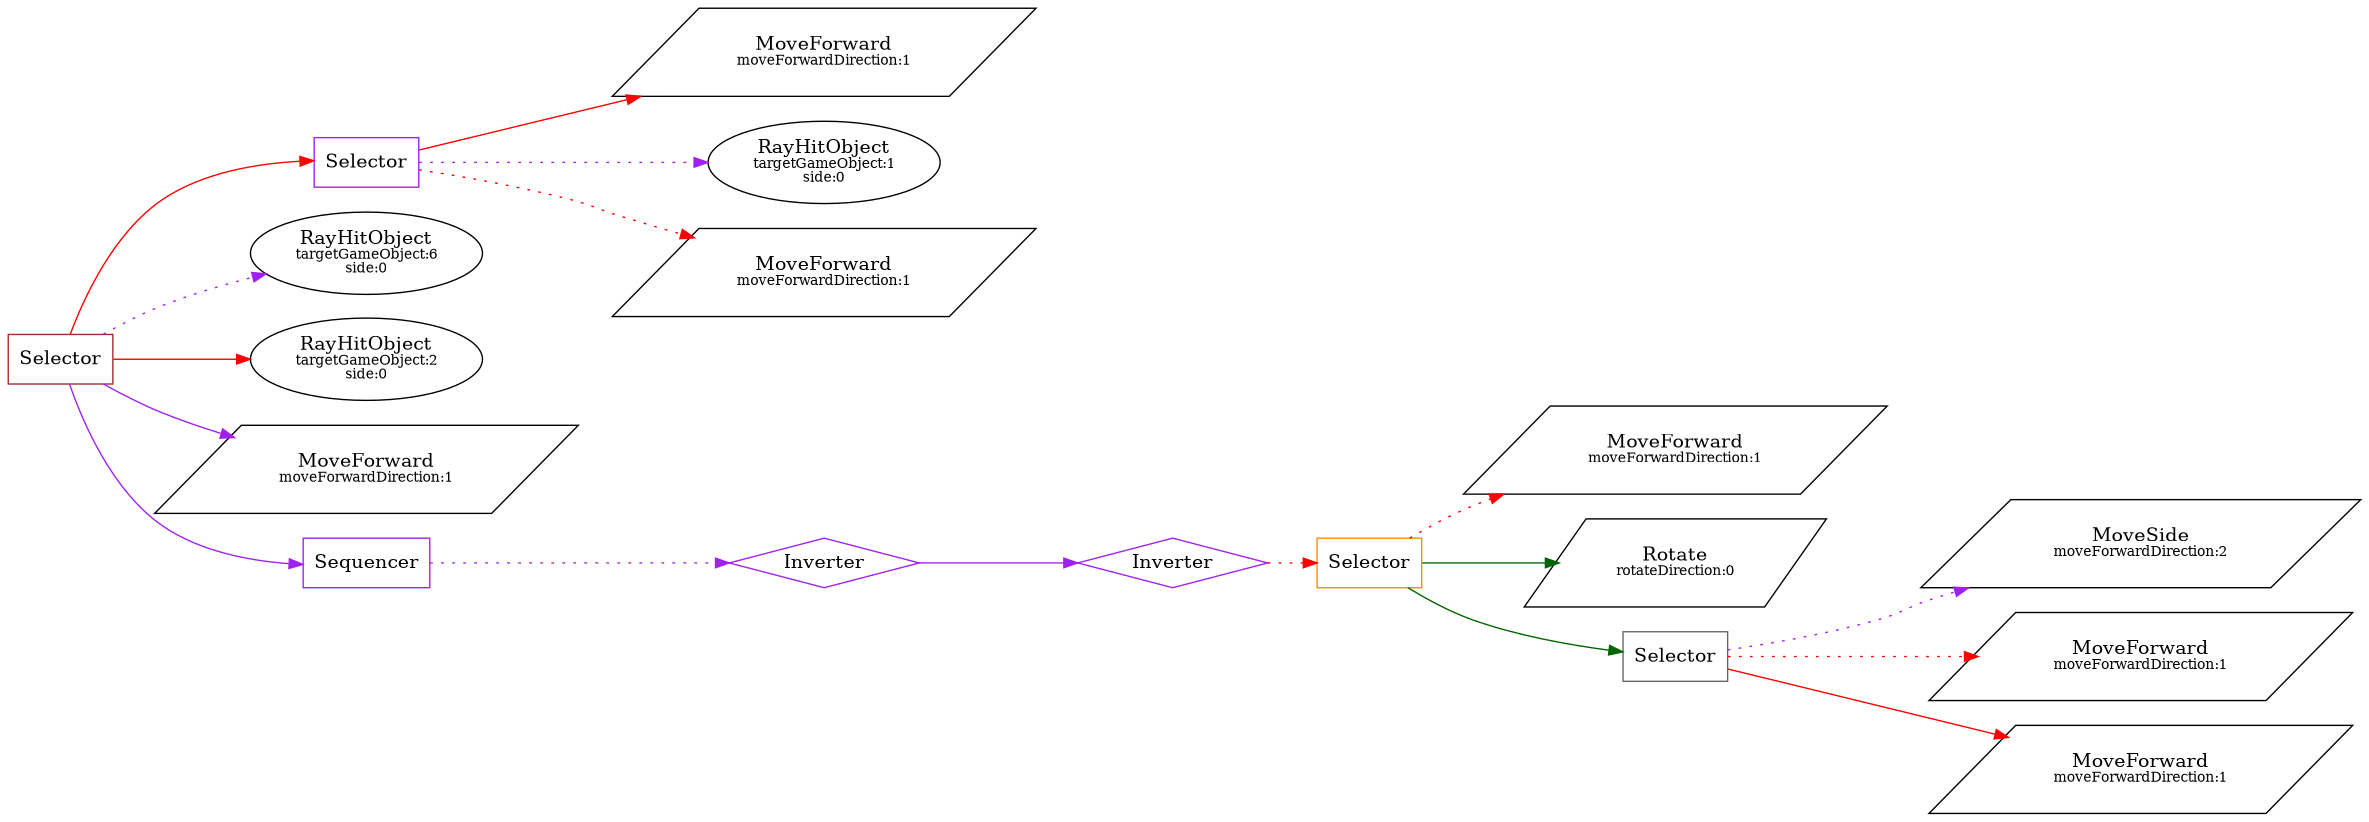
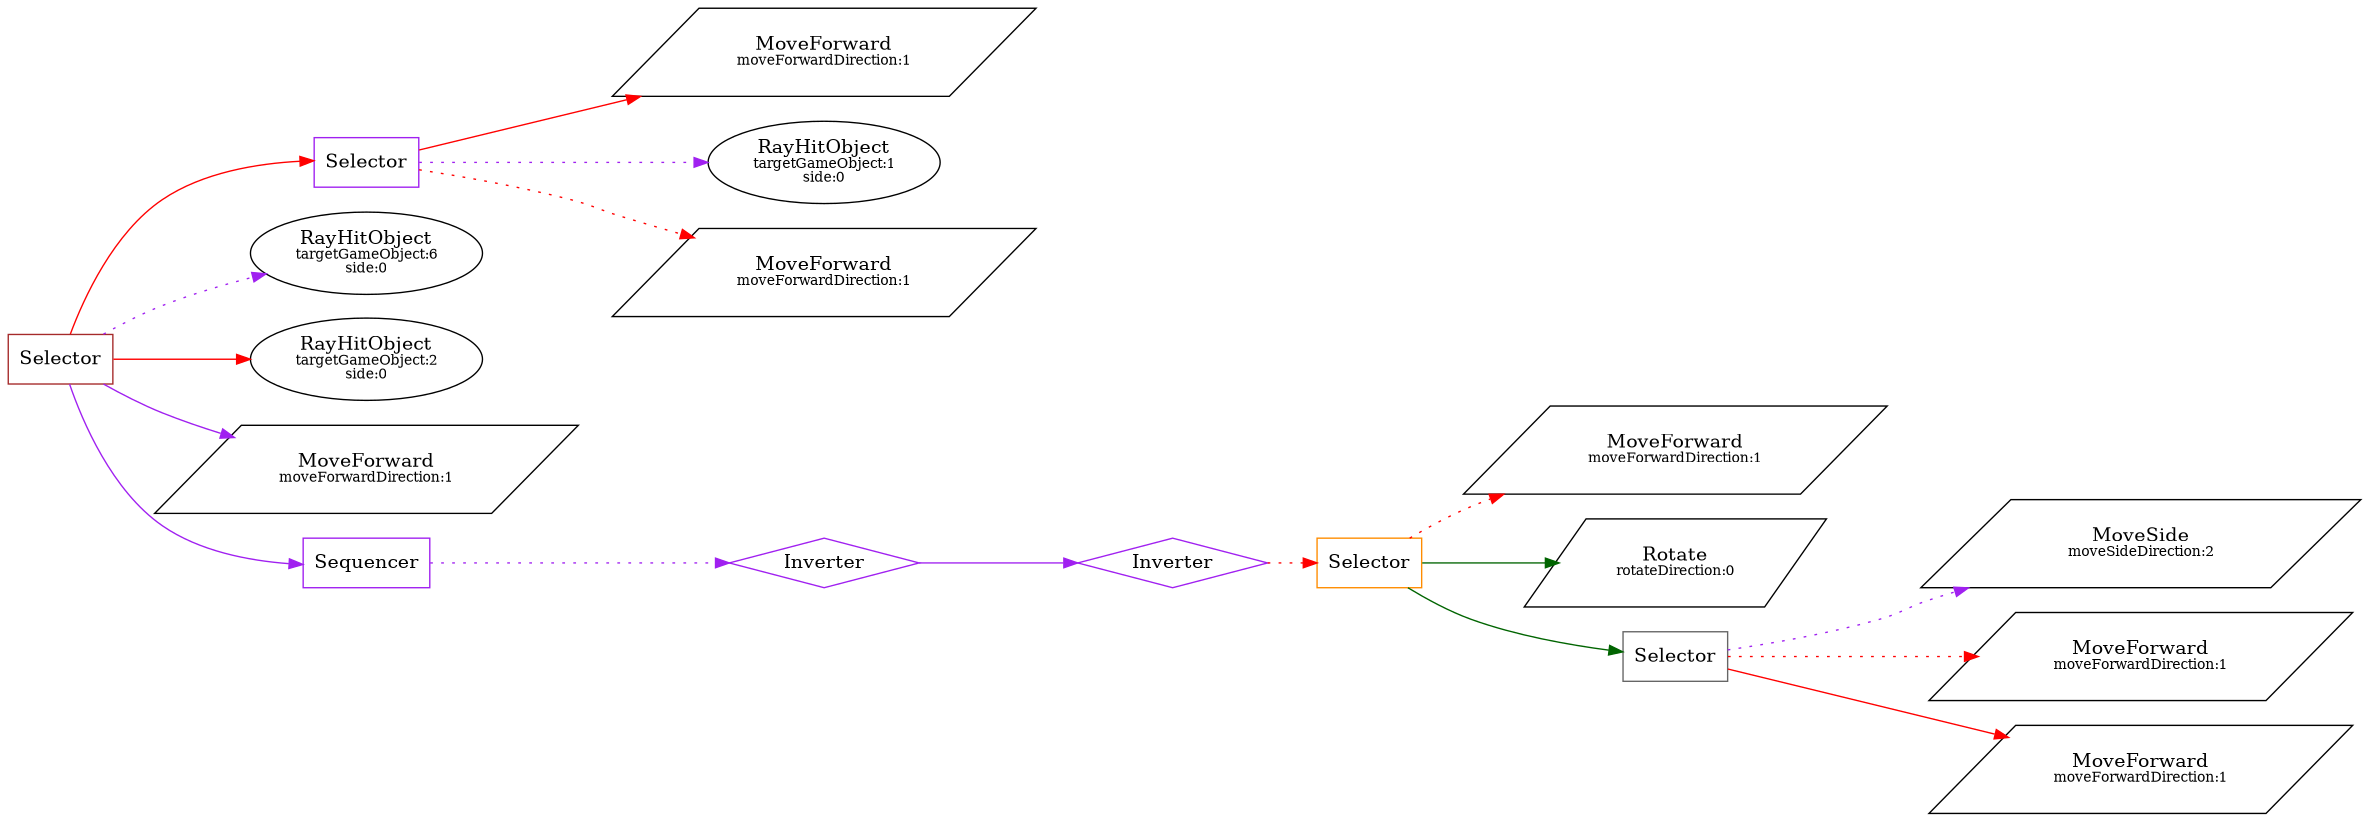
node "MoveSide": text "moveForwardDirection:2" -> "moveSideDirection:2"
